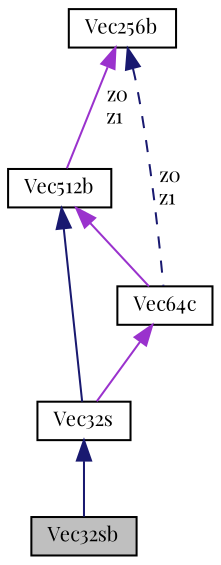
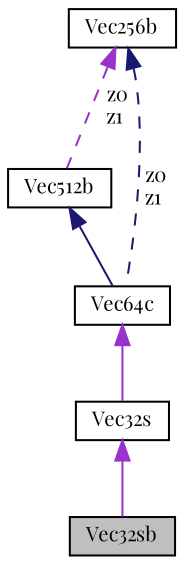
edge "Vec512b" -> "Vec256b": style solid -> dashed
edge "Vec64c" -> "Vec512b": color darkorchid3 -> midnightblue
edge "Vec32s" -> "Vec512b": removed
edge "Vec32sb" -> "Vec32s": color midnightblue -> darkorchid3
